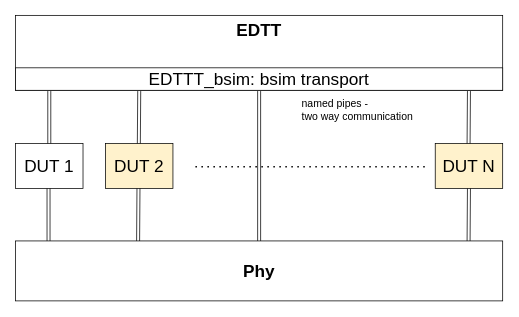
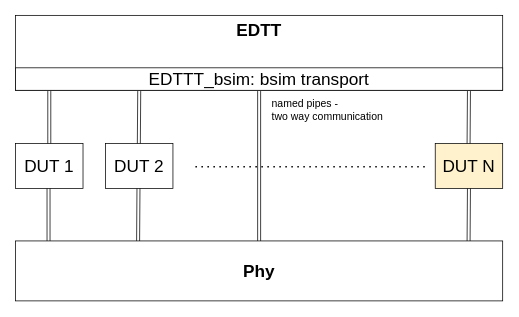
node "named pipes -two way communication": moved (364, 110) -> (334, 110)
node "DUT 2": fillcolor #fff2cc -> #ffffff
